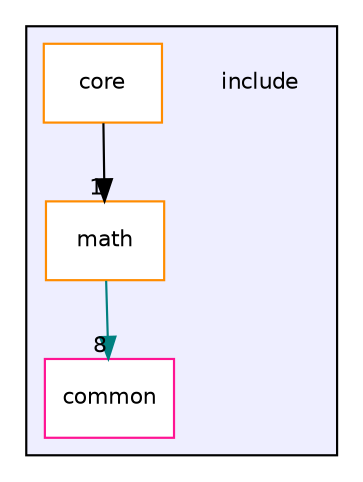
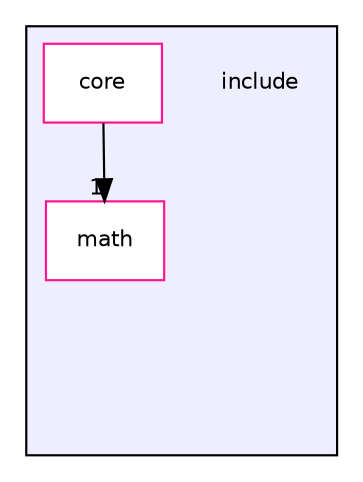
node "core": color darkorange -> deeppink
node "math": color darkorange -> deeppink
node "common": removed
